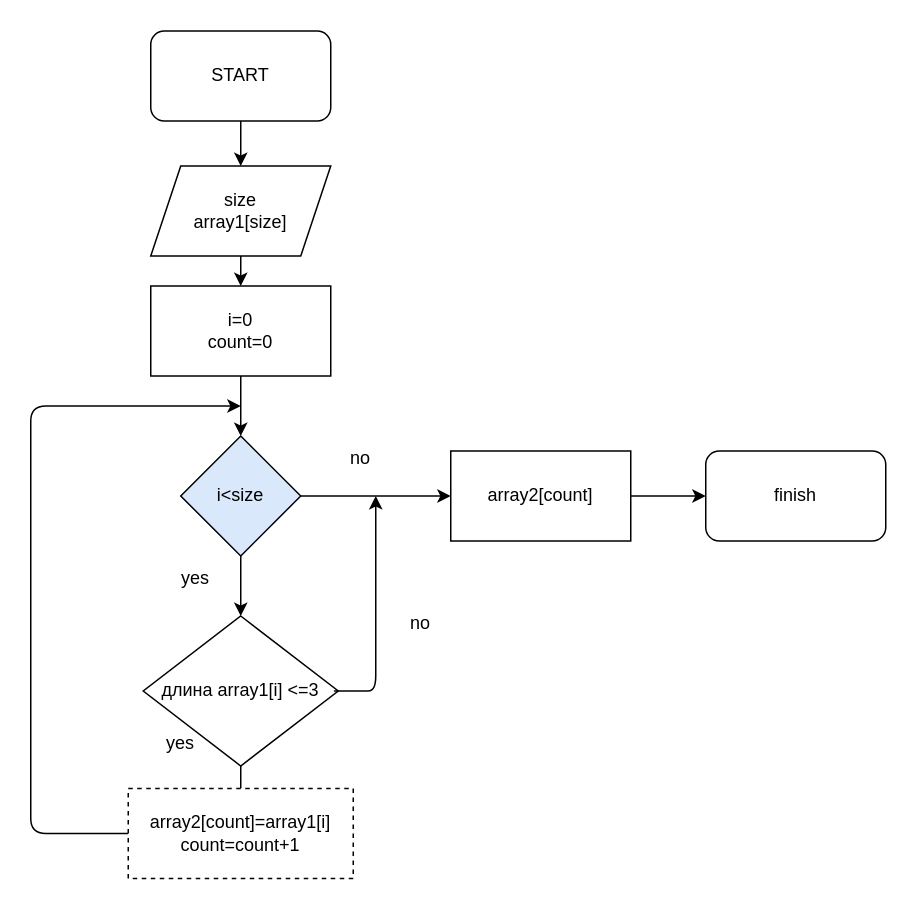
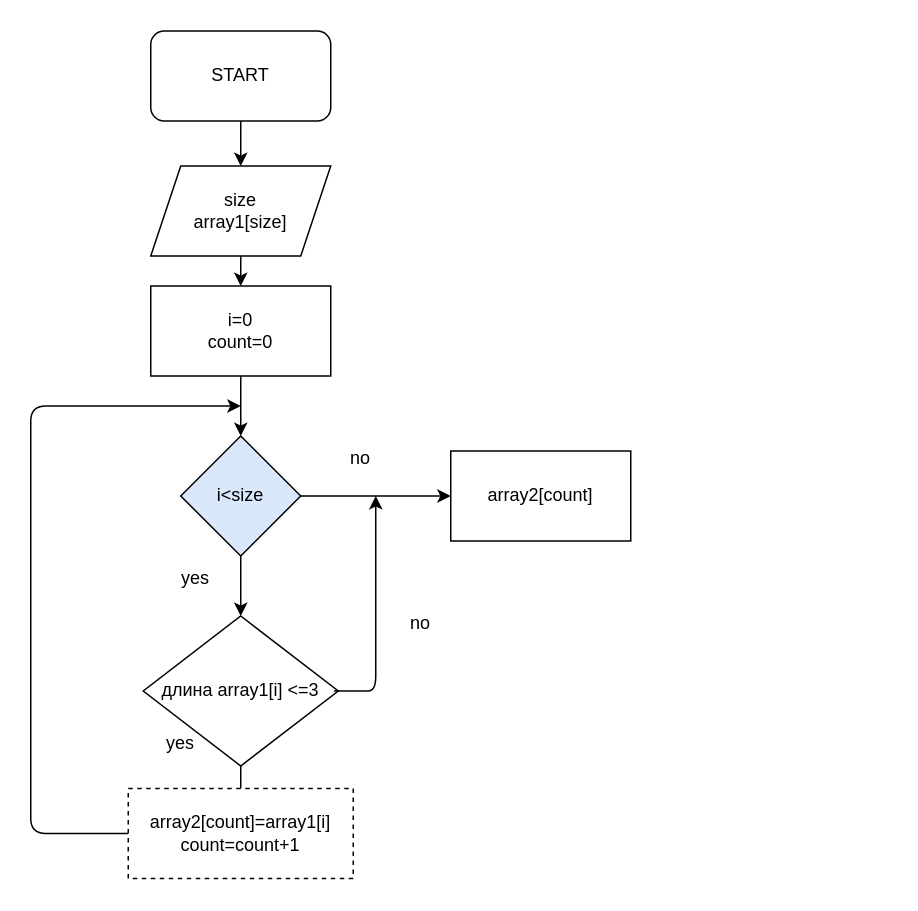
edge "array2[count]" -> "finish": removed
node "finish": removed
